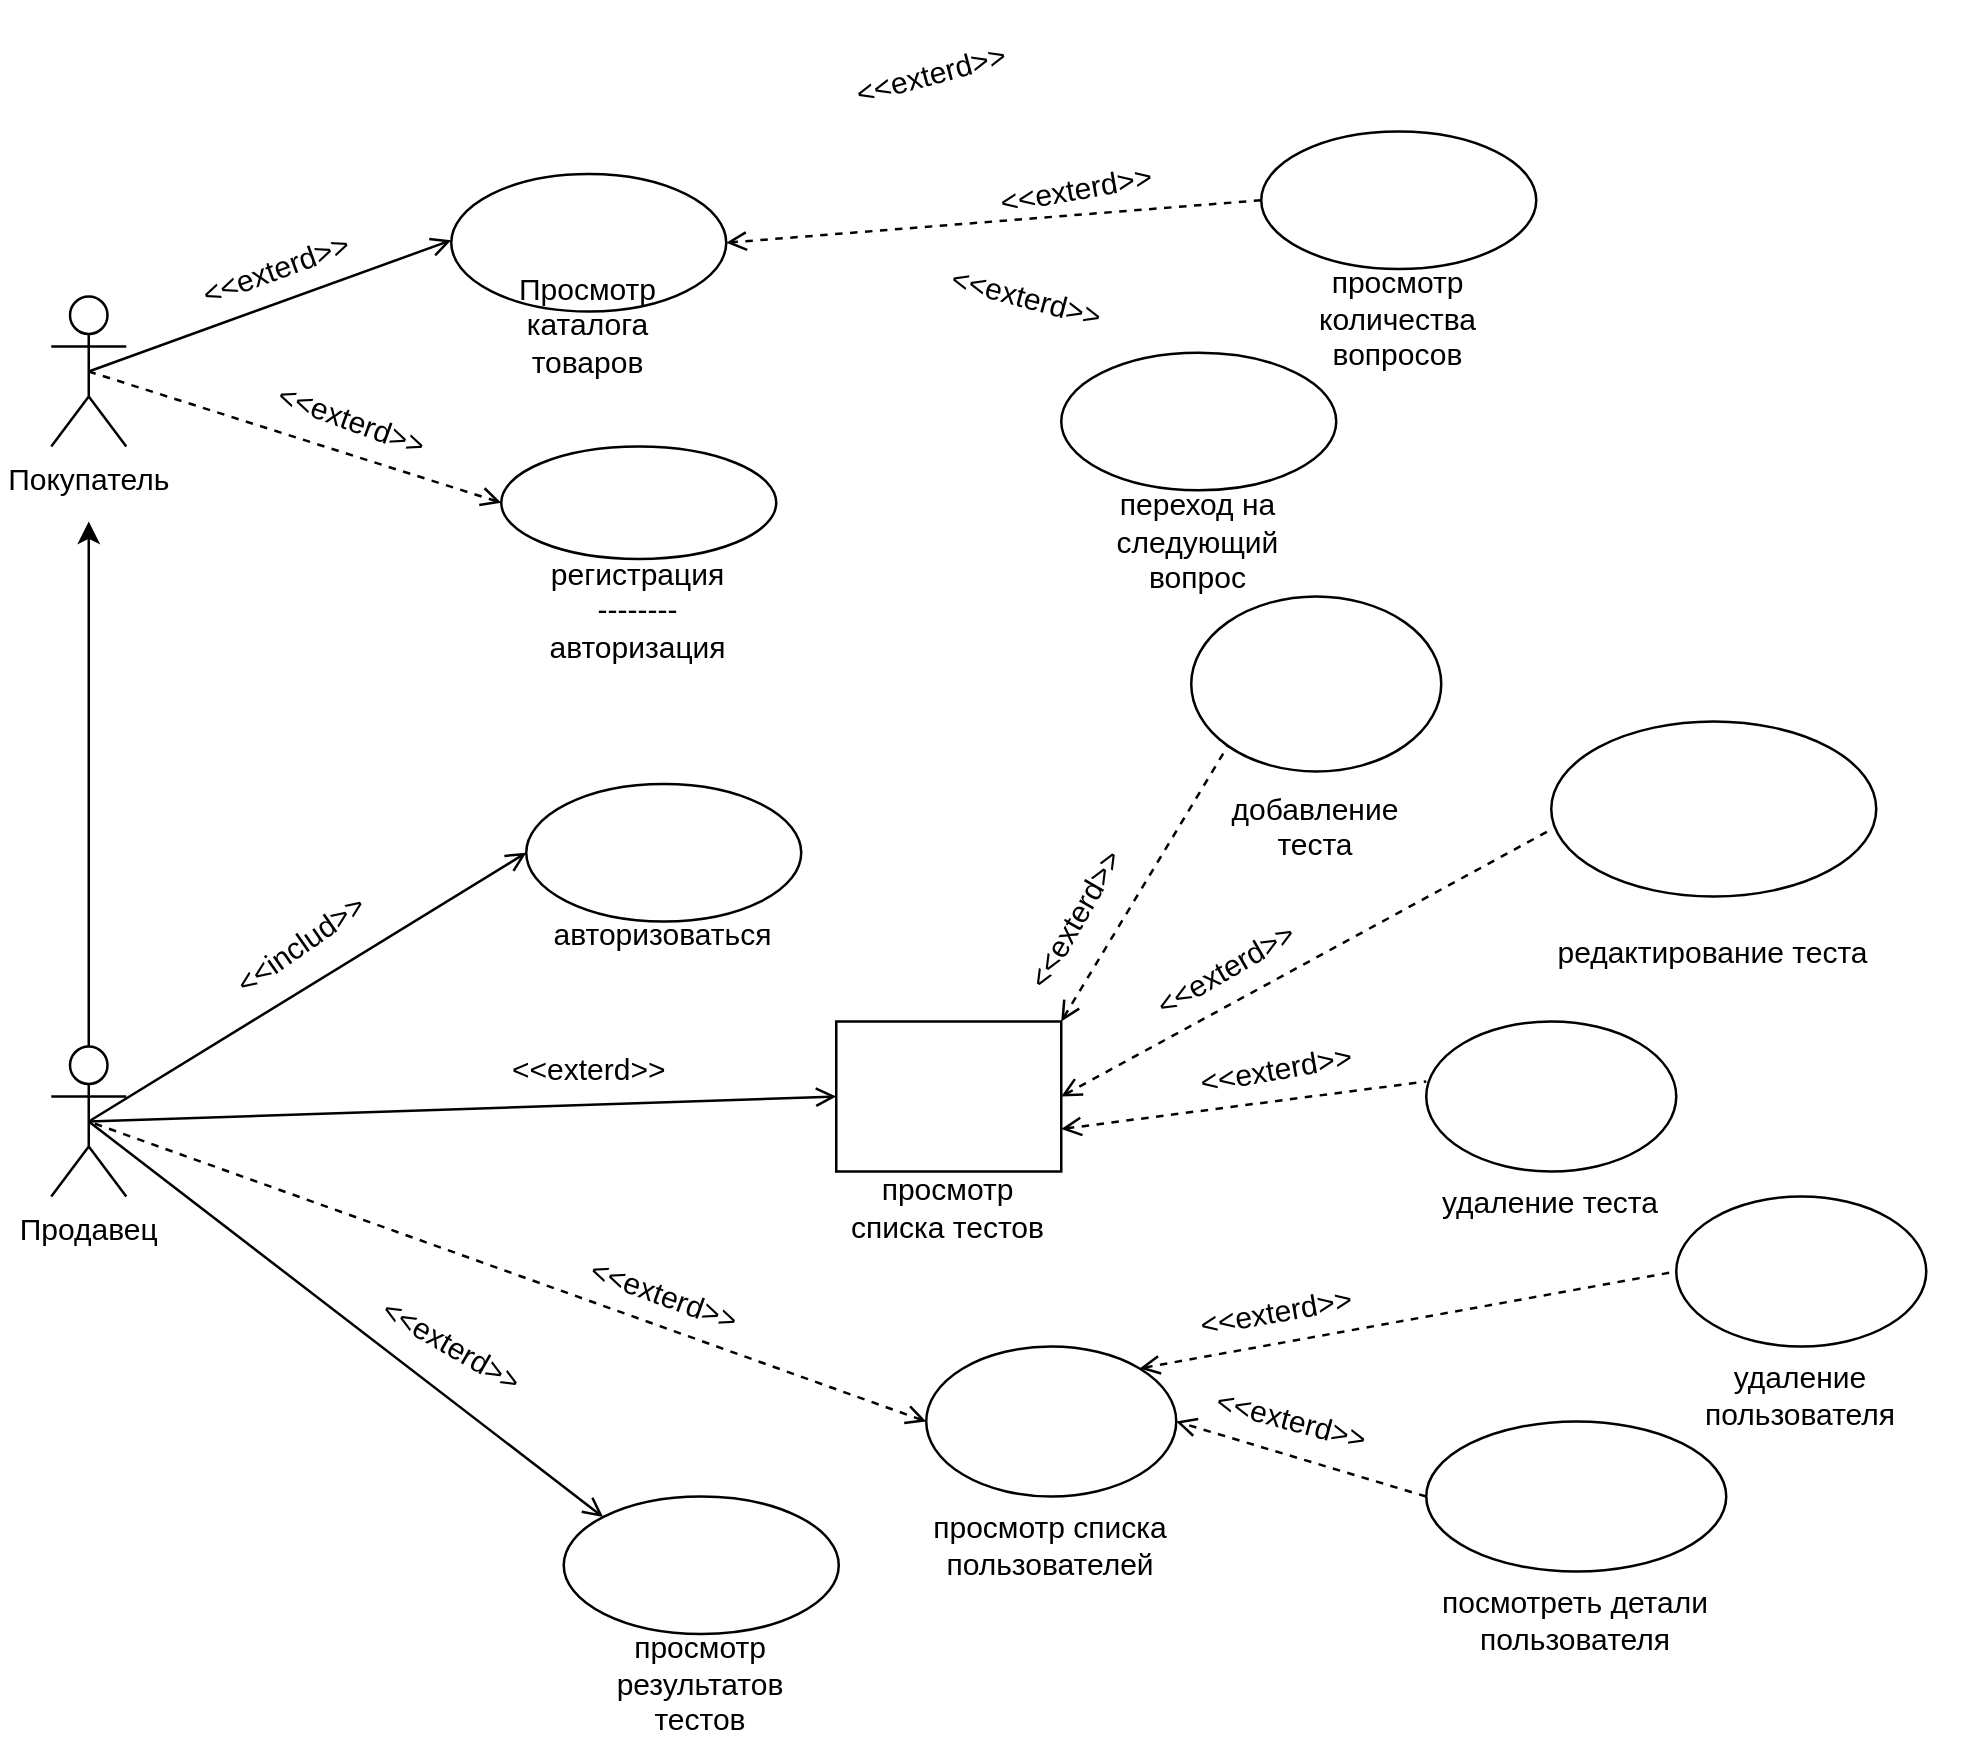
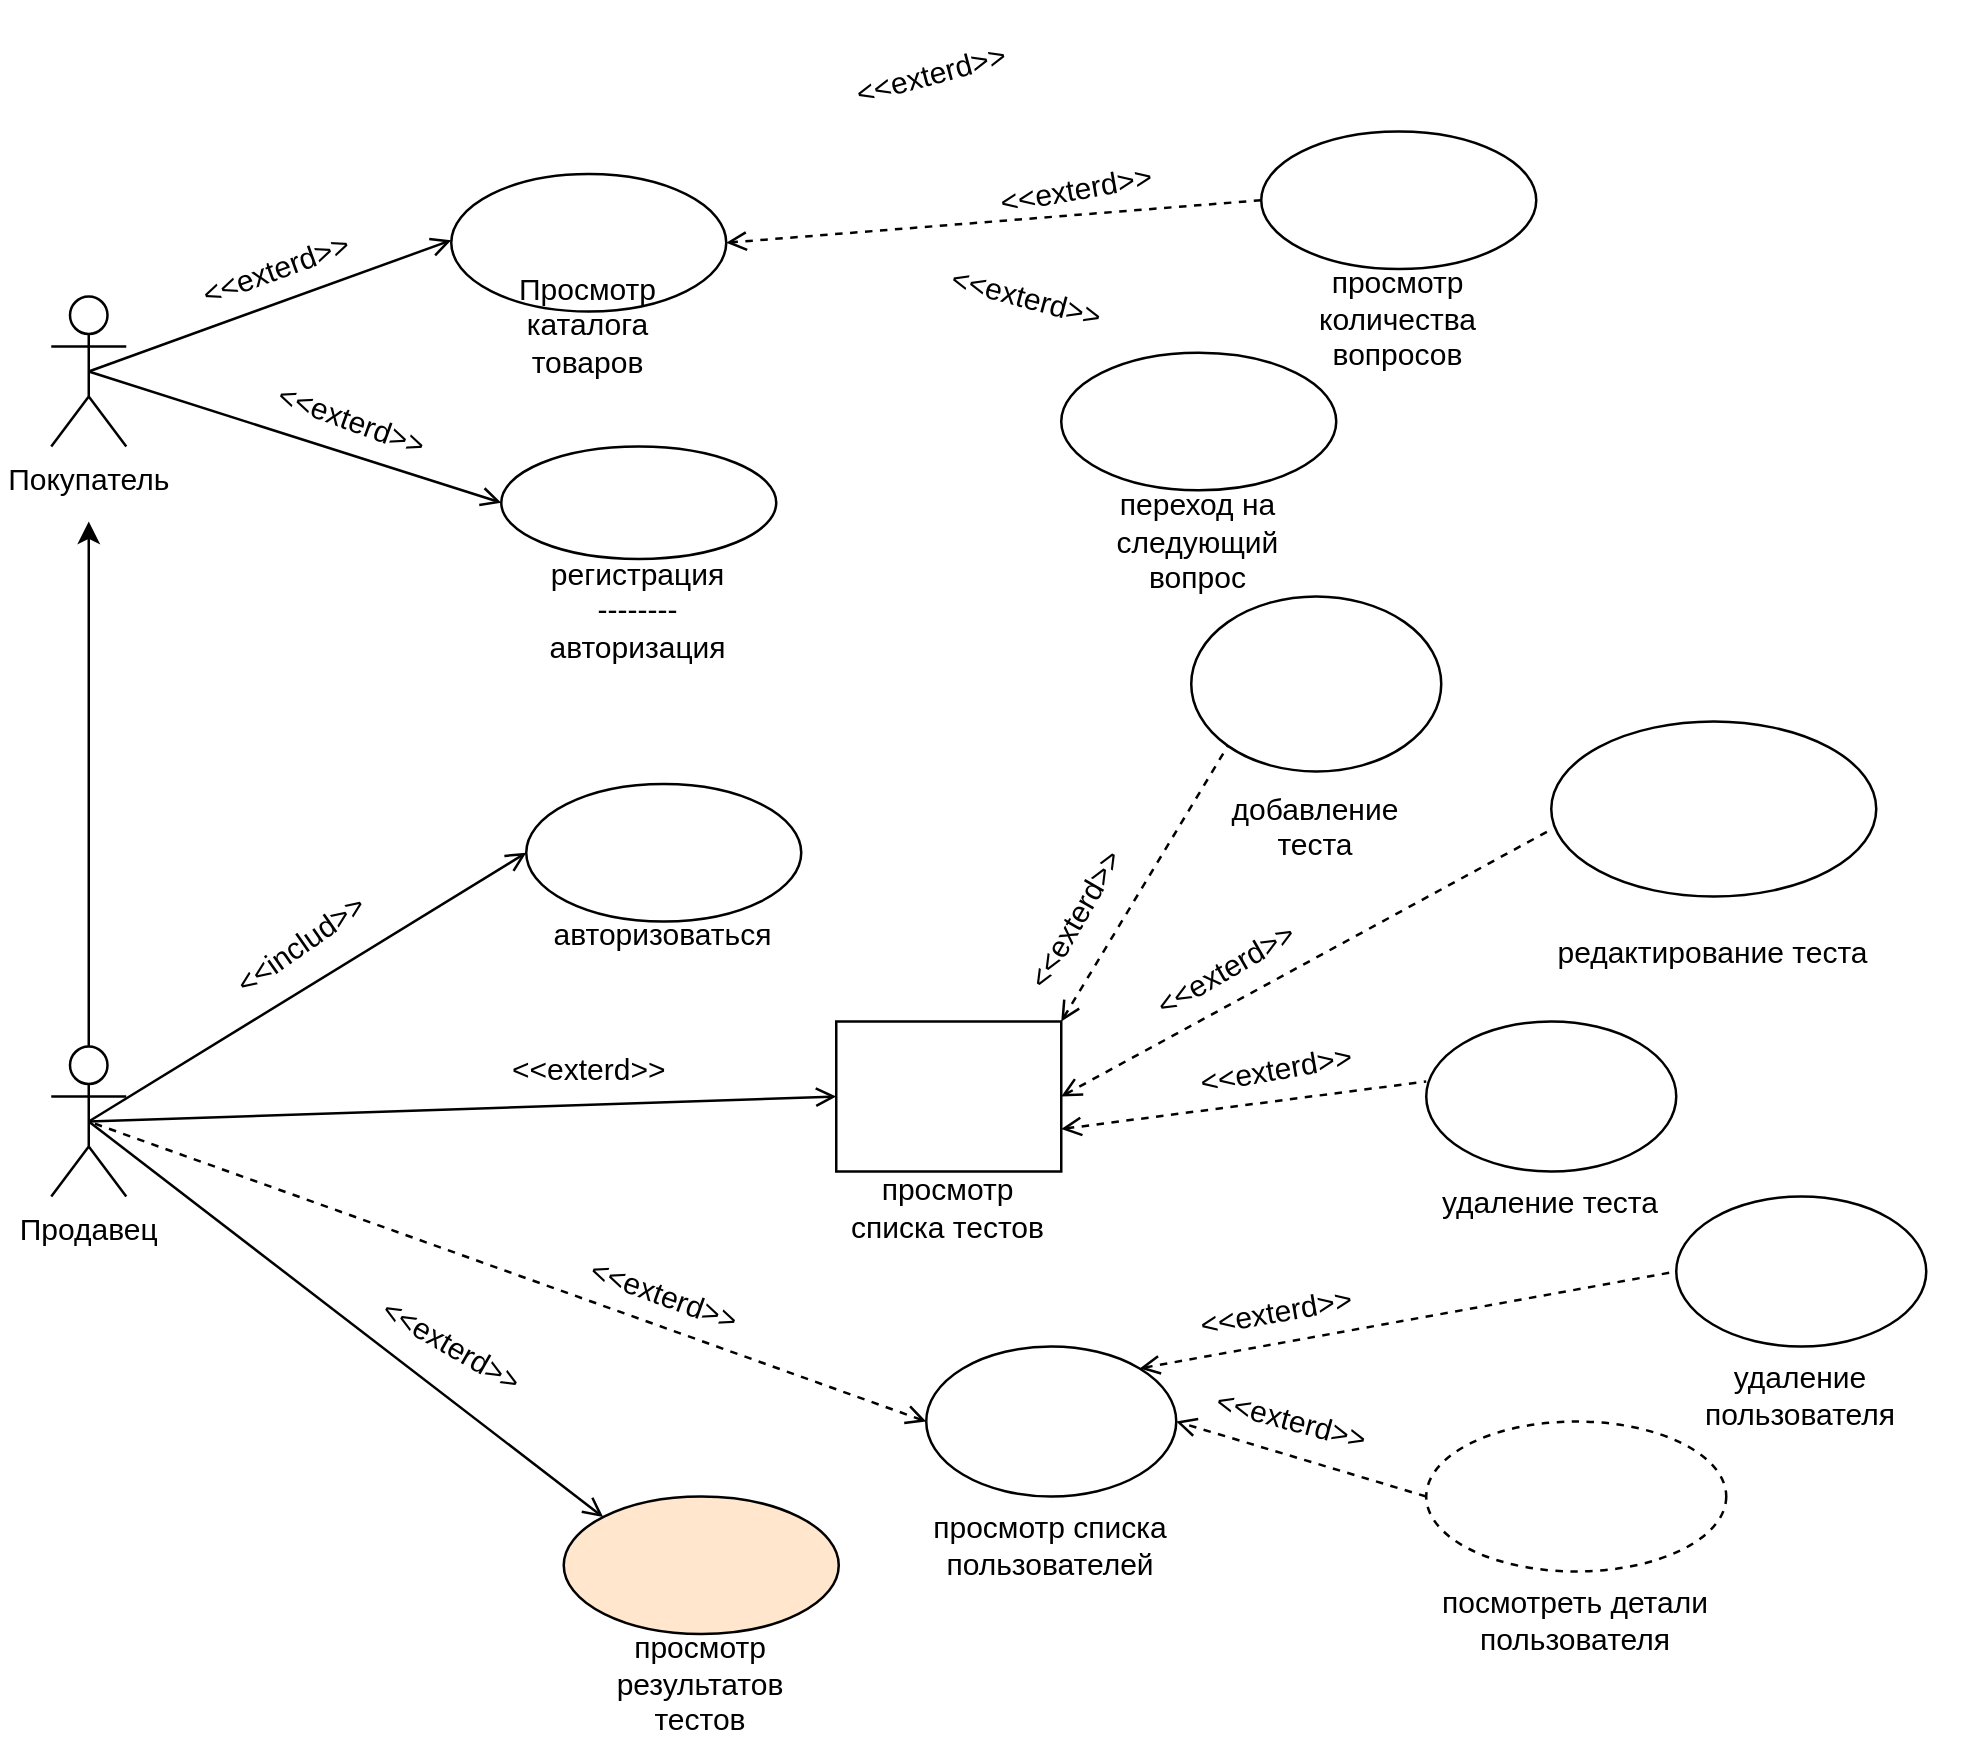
edge "Покупатель" -> "регистрация -------- авторизация": style dashed -> solid
node "посмотреть детали пользователя": style solid -> dashed
node "просмотр результатов тестов": fillcolor #ffffff -> #ffe6cc
